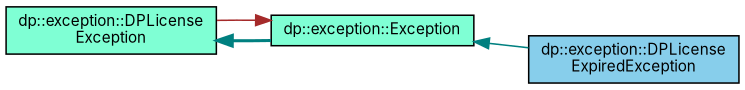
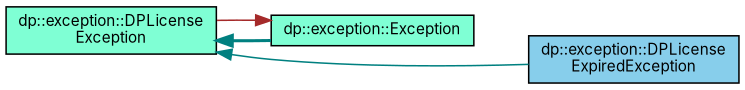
edge "dp::exception::DPLicense ExpiredException" -> "dp::exception::Exception": now "dp::exception::DPLicense ExpiredException" -> "dp::exception::DPLicense Exception"
